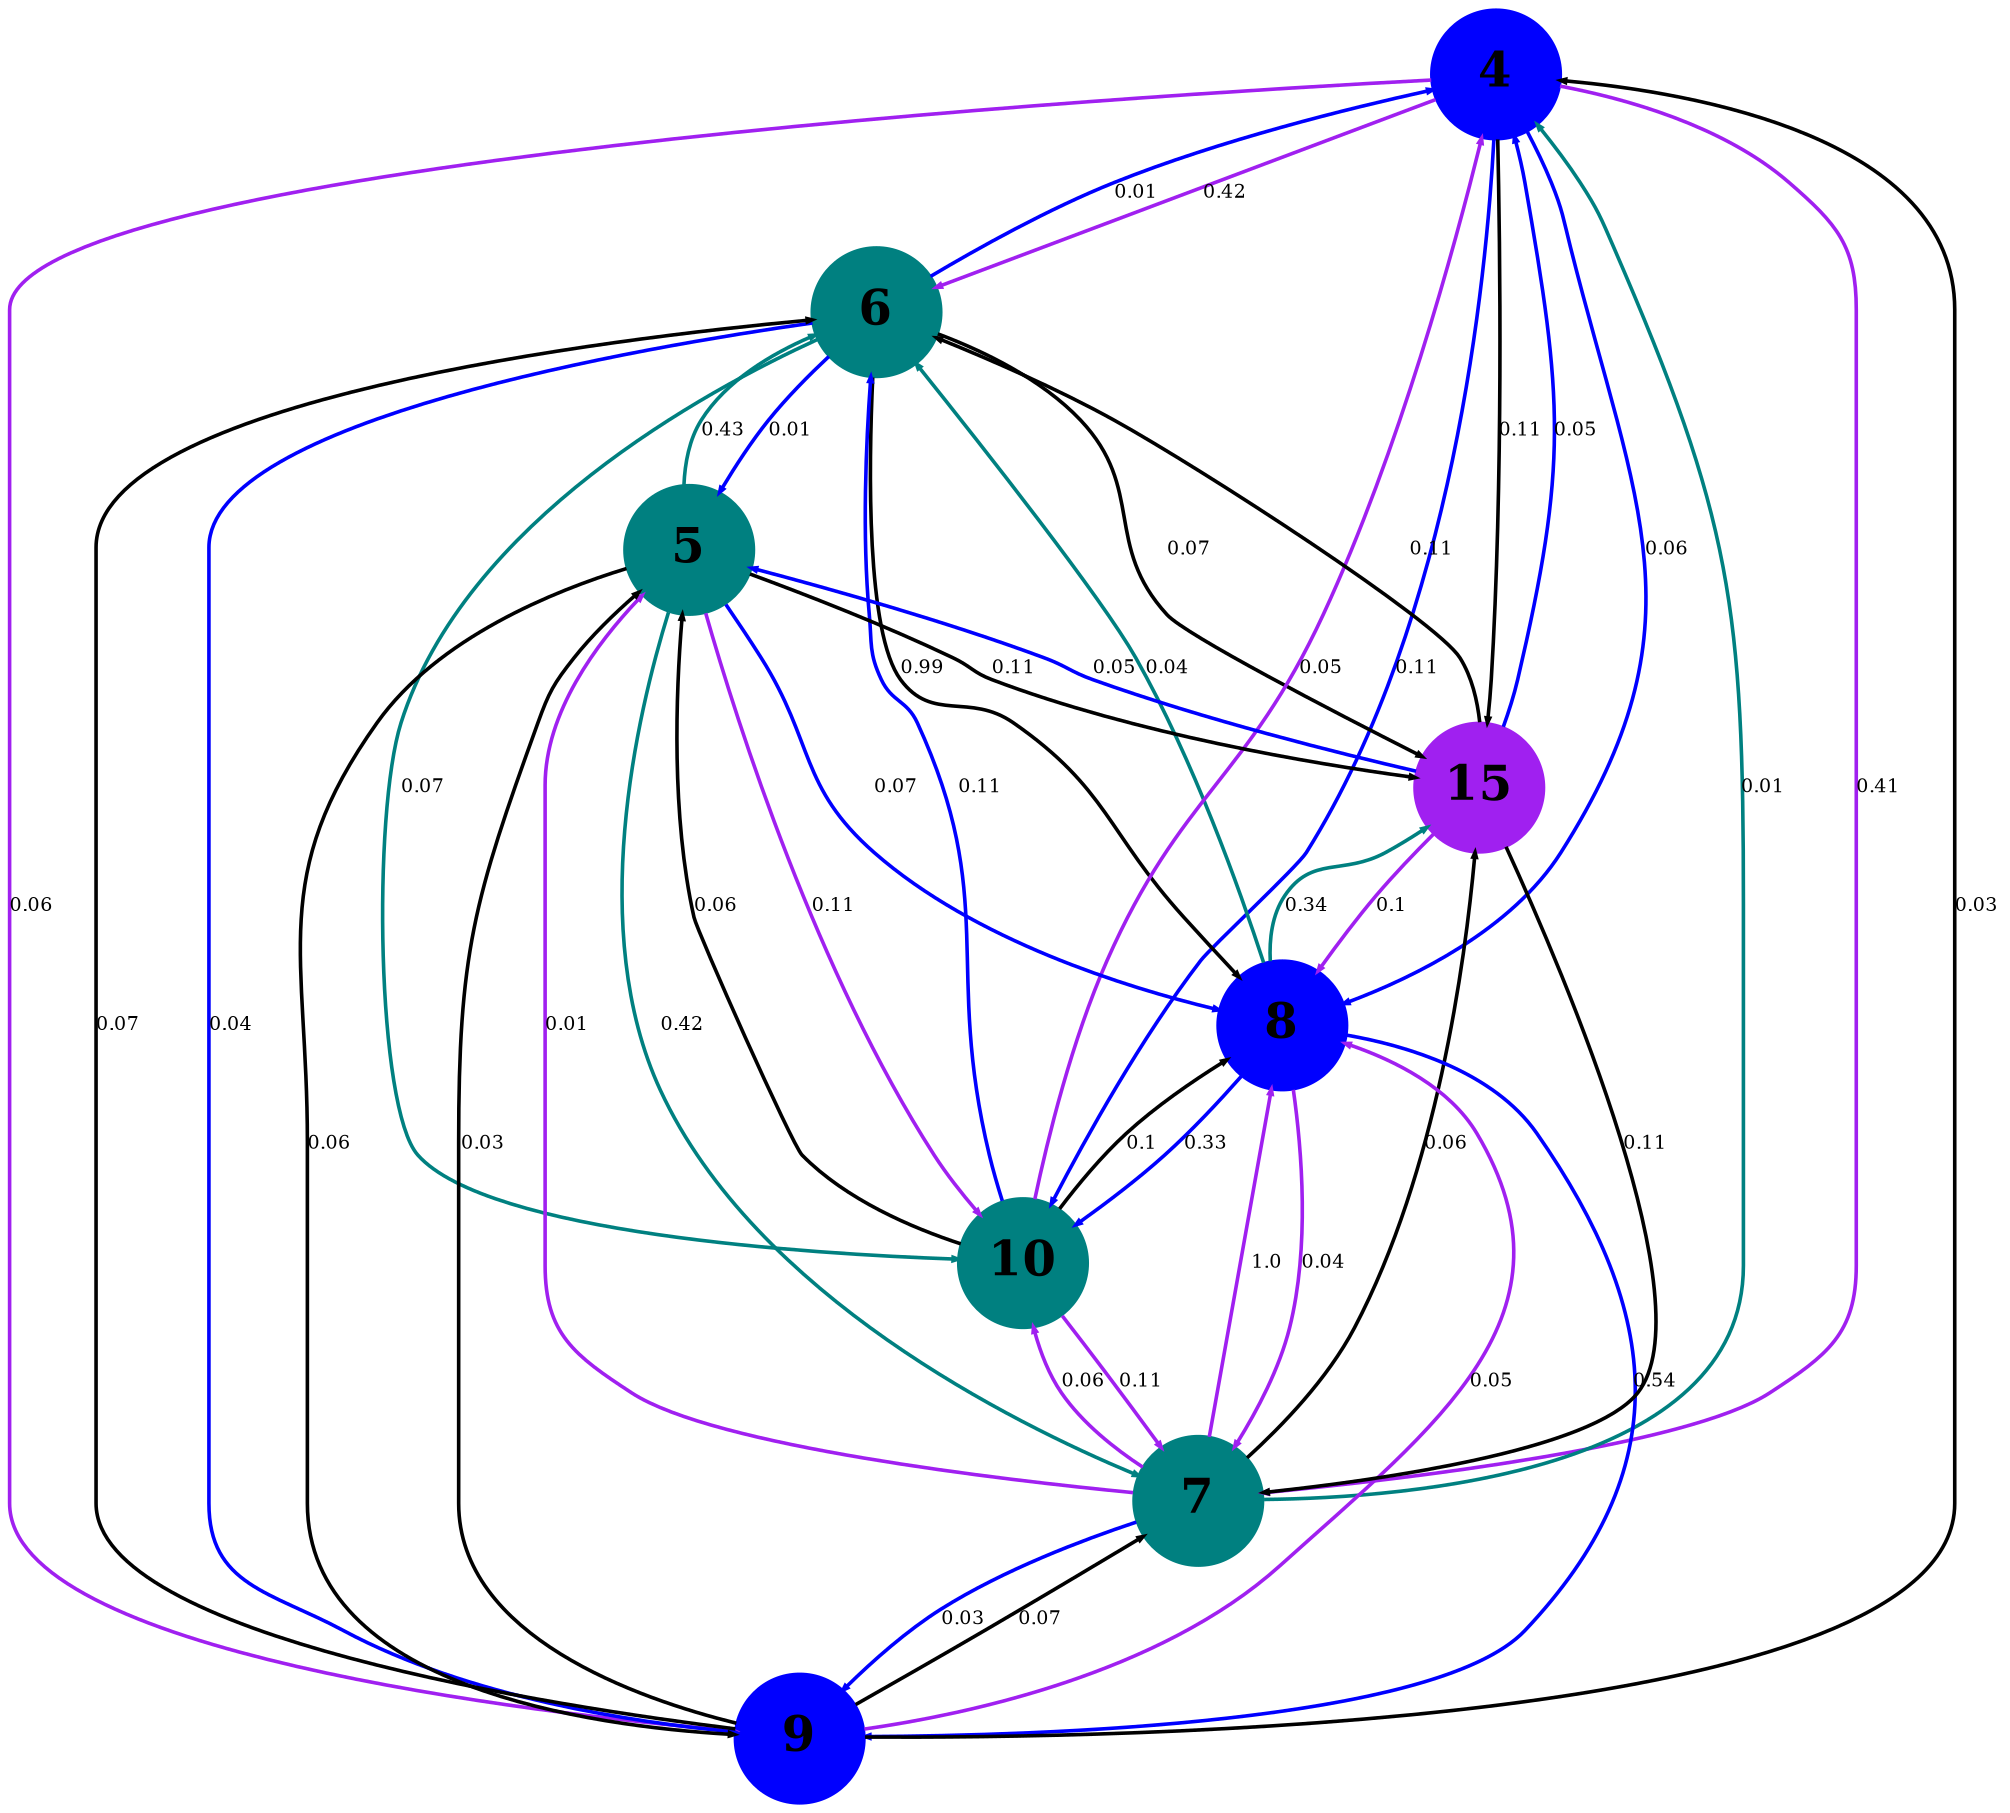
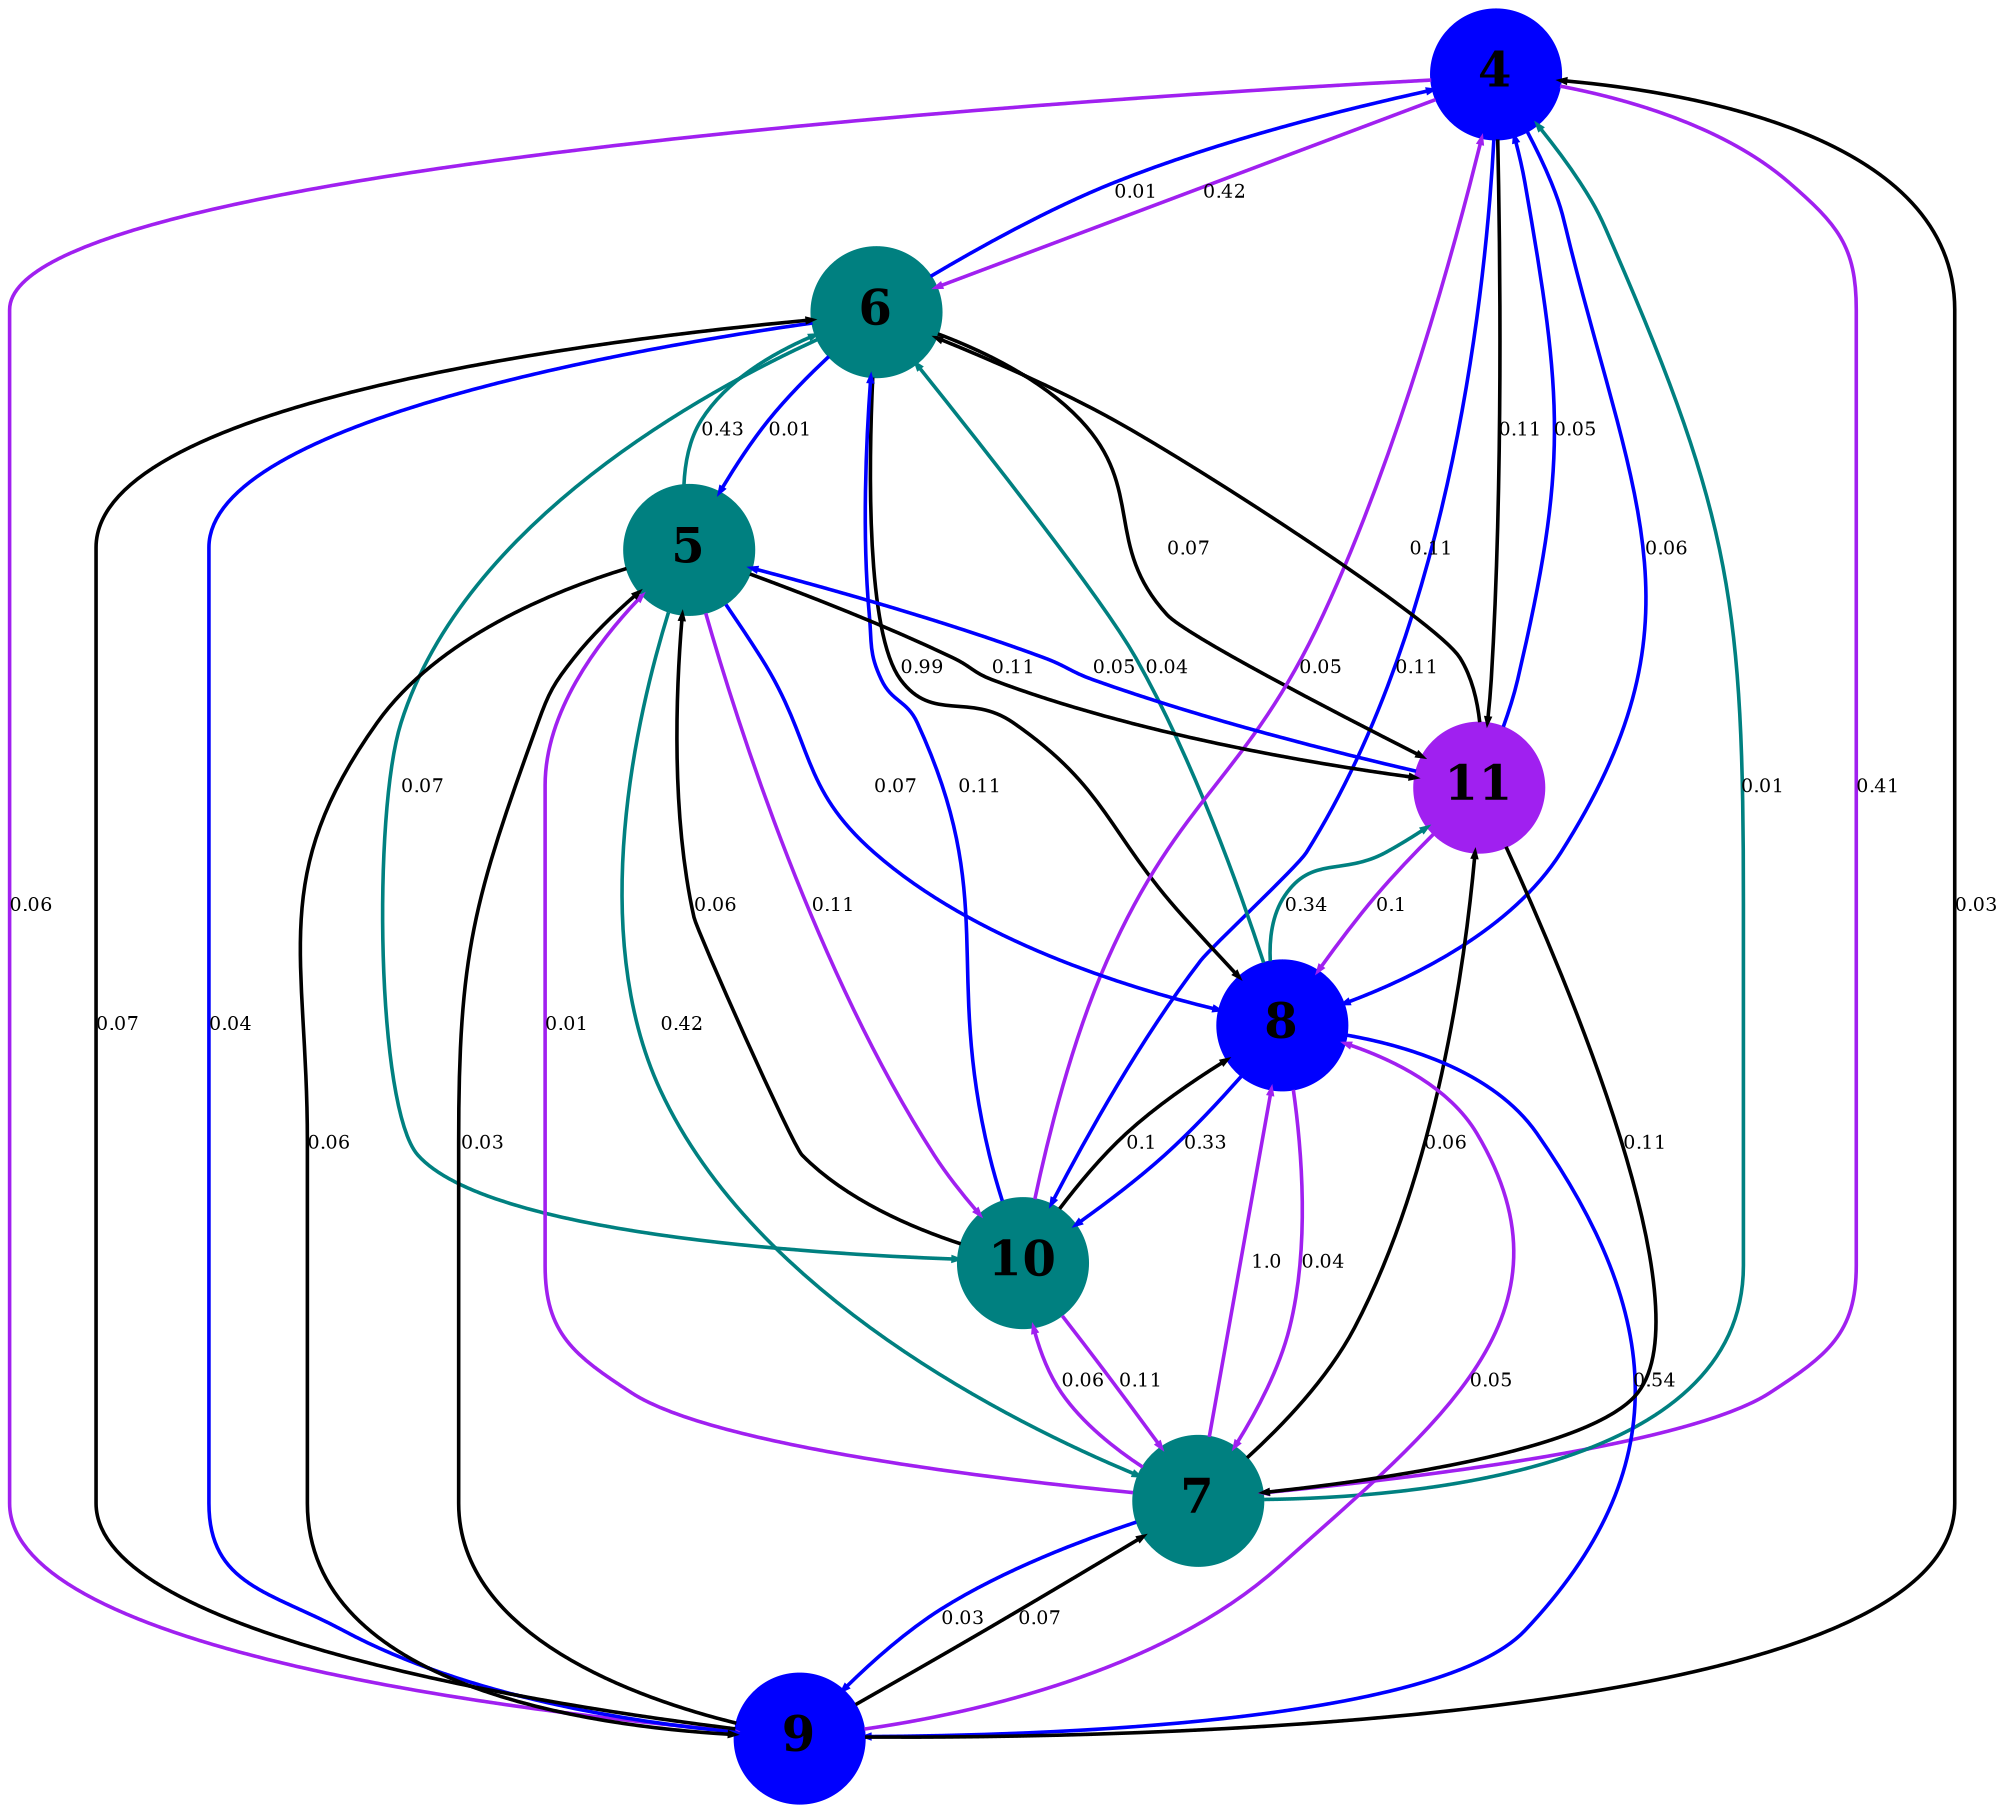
node "15": label "15" -> "11"
